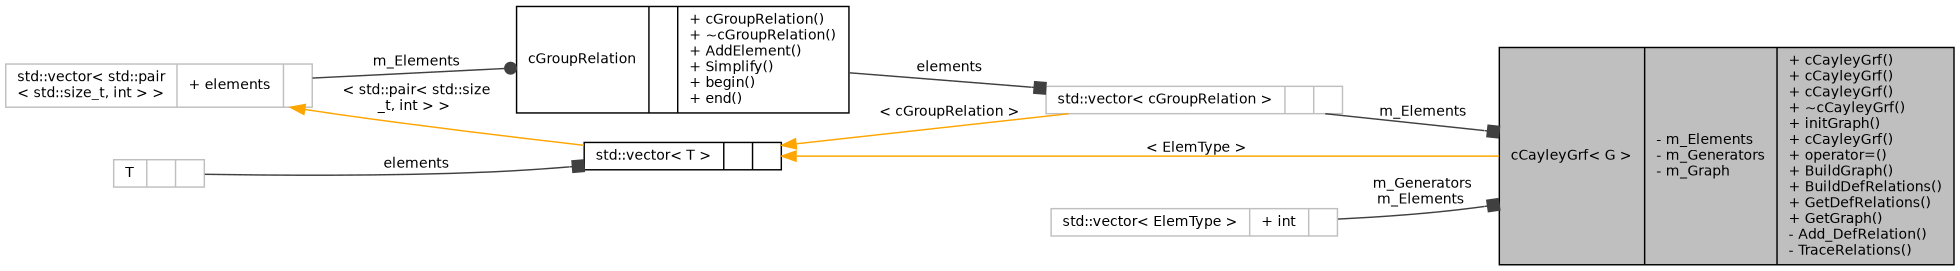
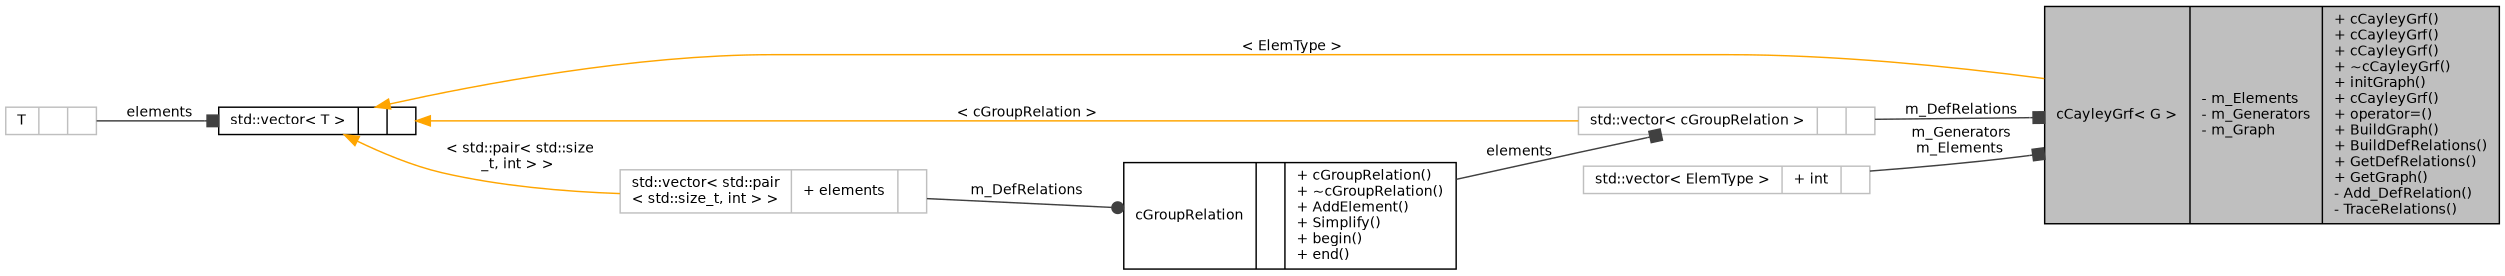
edge "std::vector< std::pair" -> "cGroupRelation": label " m_Elements" -> " m_DefRelations"
edge "std::vector< cGroupRelation >" -> "cCayleyGrf< G >": label " m_Elements" -> " m_DefRelations"
edge "std::vector< T >" -> "std::vector< std::pair": reversed
